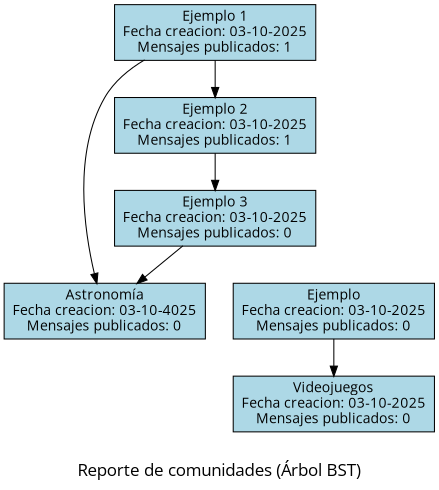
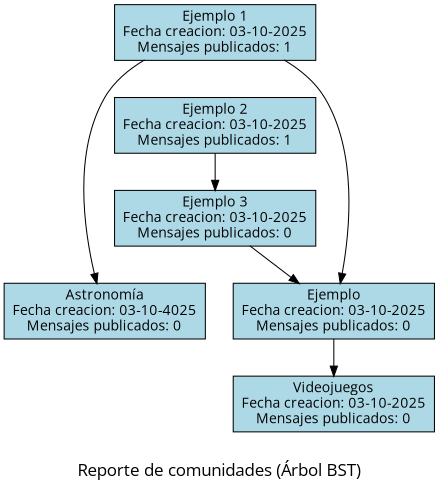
edge "Ejemplo 1 Fecha creacion: 03-10-2025 Mensajes publicados: 1" -> "Ejemplo 2 Fecha creacion: 03-10-2025 Mensajes publicados: 1": now "Ejemplo 1 Fecha creacion: 03-10-2025 Mensajes publicados: 1" -> "Ejemplo Fecha creacion: 03-10-2025 Mensajes publicados: 0"
edge "Ejemplo 3 Fecha creacion: 03-10-2025 Mensajes publicados: 0" -> "Astronomía Fecha creacion: 03-10-4025 Mensajes publicados: 0": now "Ejemplo 3 Fecha creacion: 03-10-2025 Mensajes publicados: 0" -> "Ejemplo Fecha creacion: 03-10-2025 Mensajes publicados: 0"
